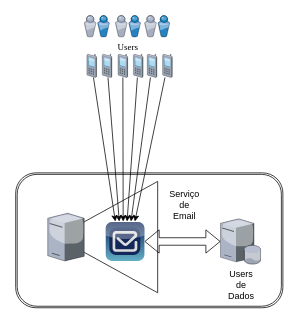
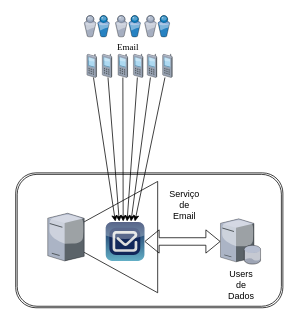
node "Users": label "Users" -> "Email"
